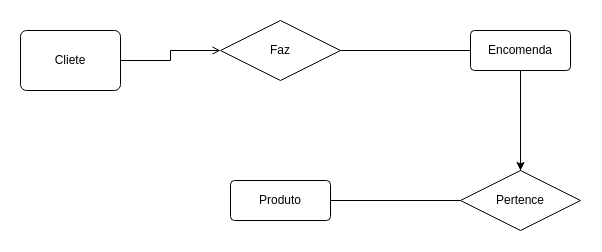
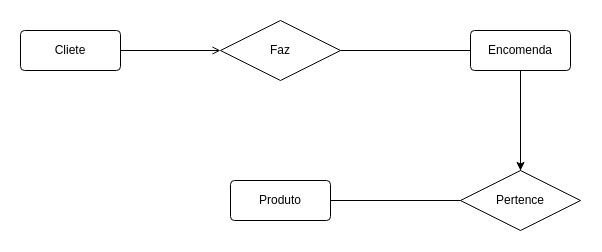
node "Cliete": size 100x60 -> 100x40
